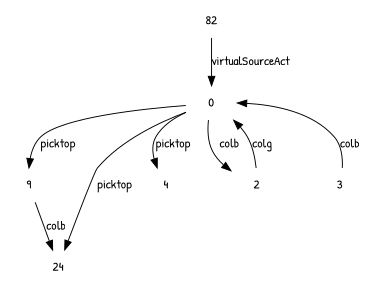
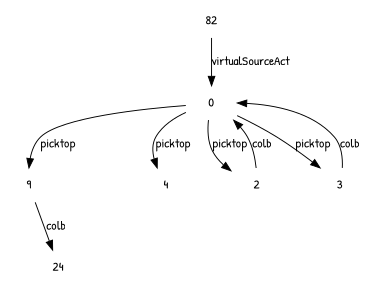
edge "0" -> "2": label "colb" -> "picktop"
edge "2" -> "0": label "colg" -> "colb"
edge "0" -> "24": now "0" -> "3"
